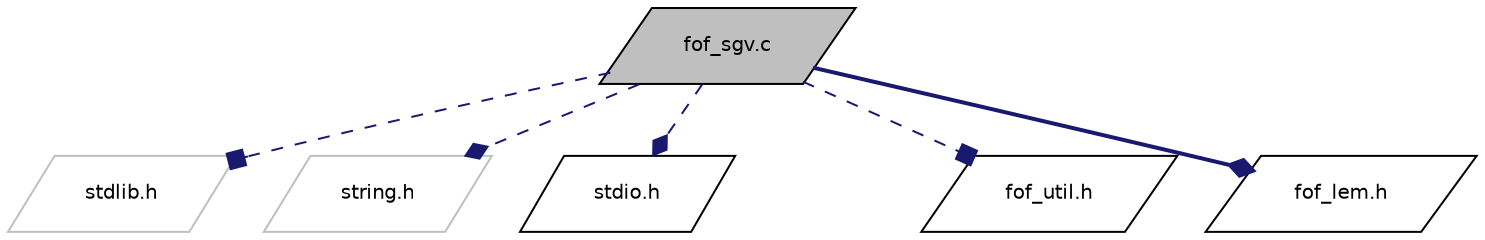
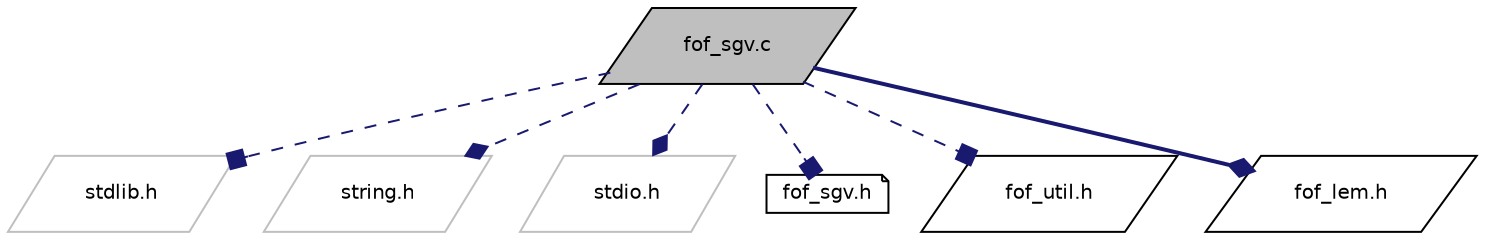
node "stdio.h": color black -> grey75
node "fof_sgv.h": added
